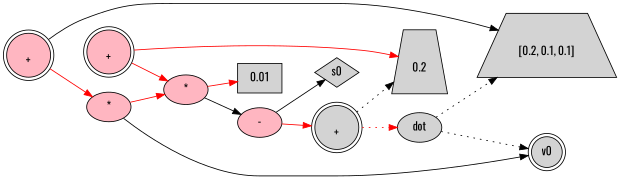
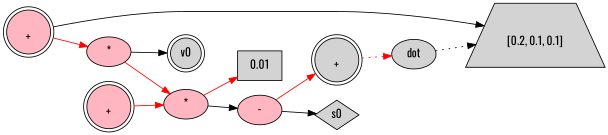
node "0.2": removed
edge "dot" -> "v0": removed
